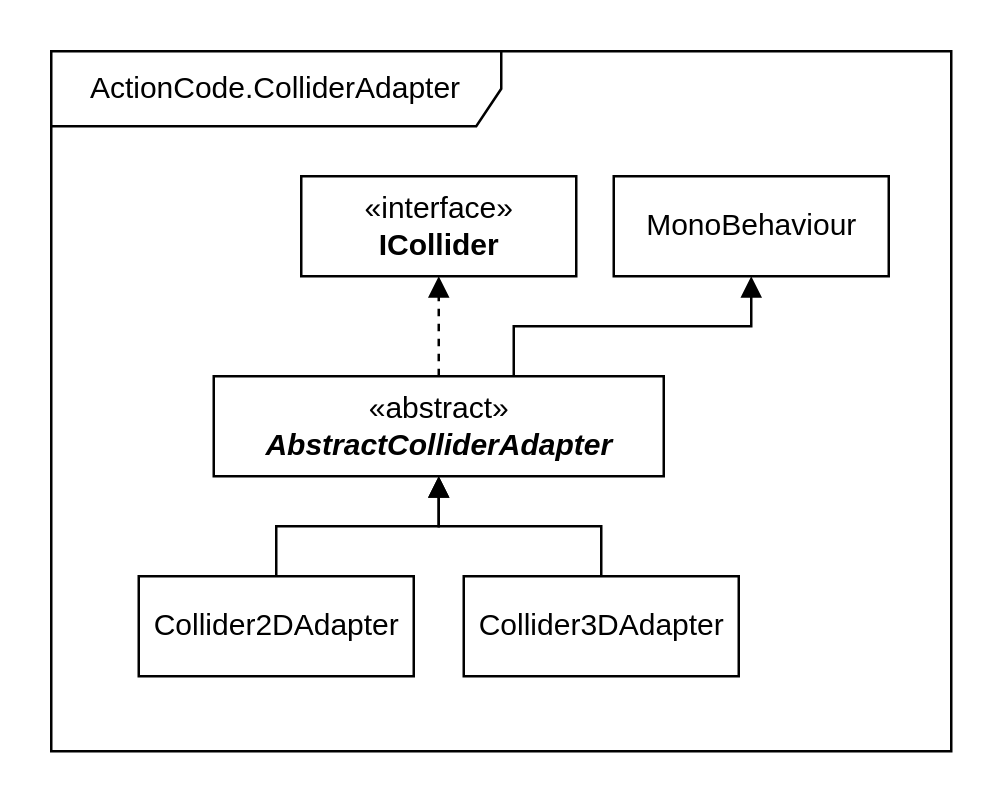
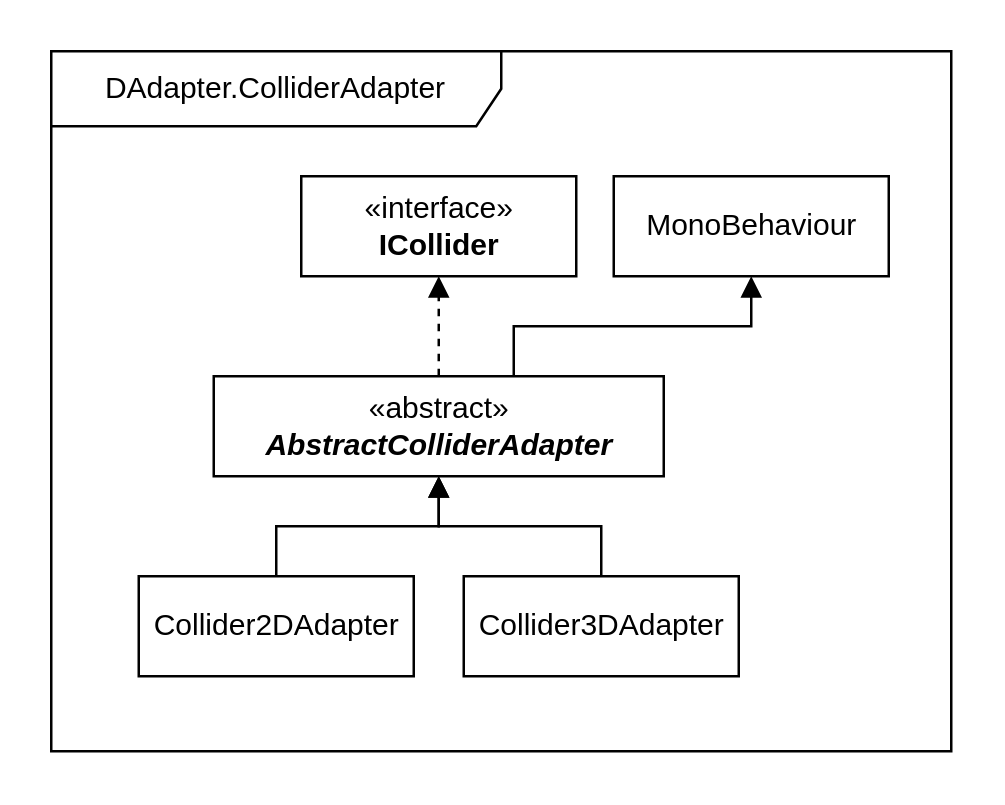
node "ActionCode.ColliderAdapter": label "ActionCode.ColliderAdapter" -> "DAdapter.ColliderAdapter"
